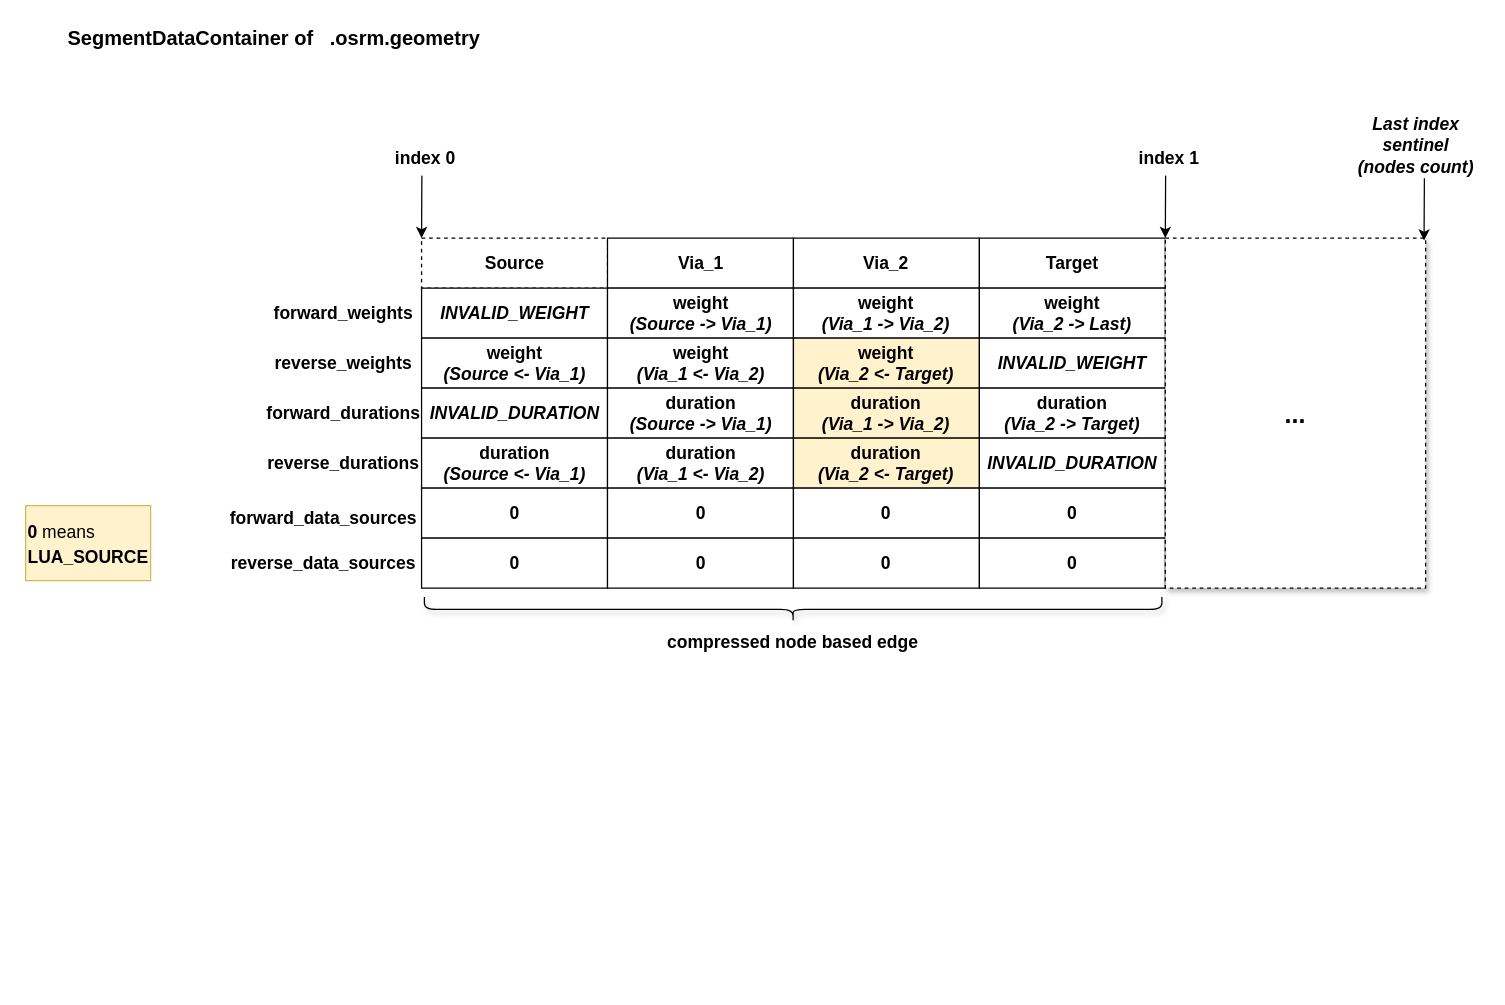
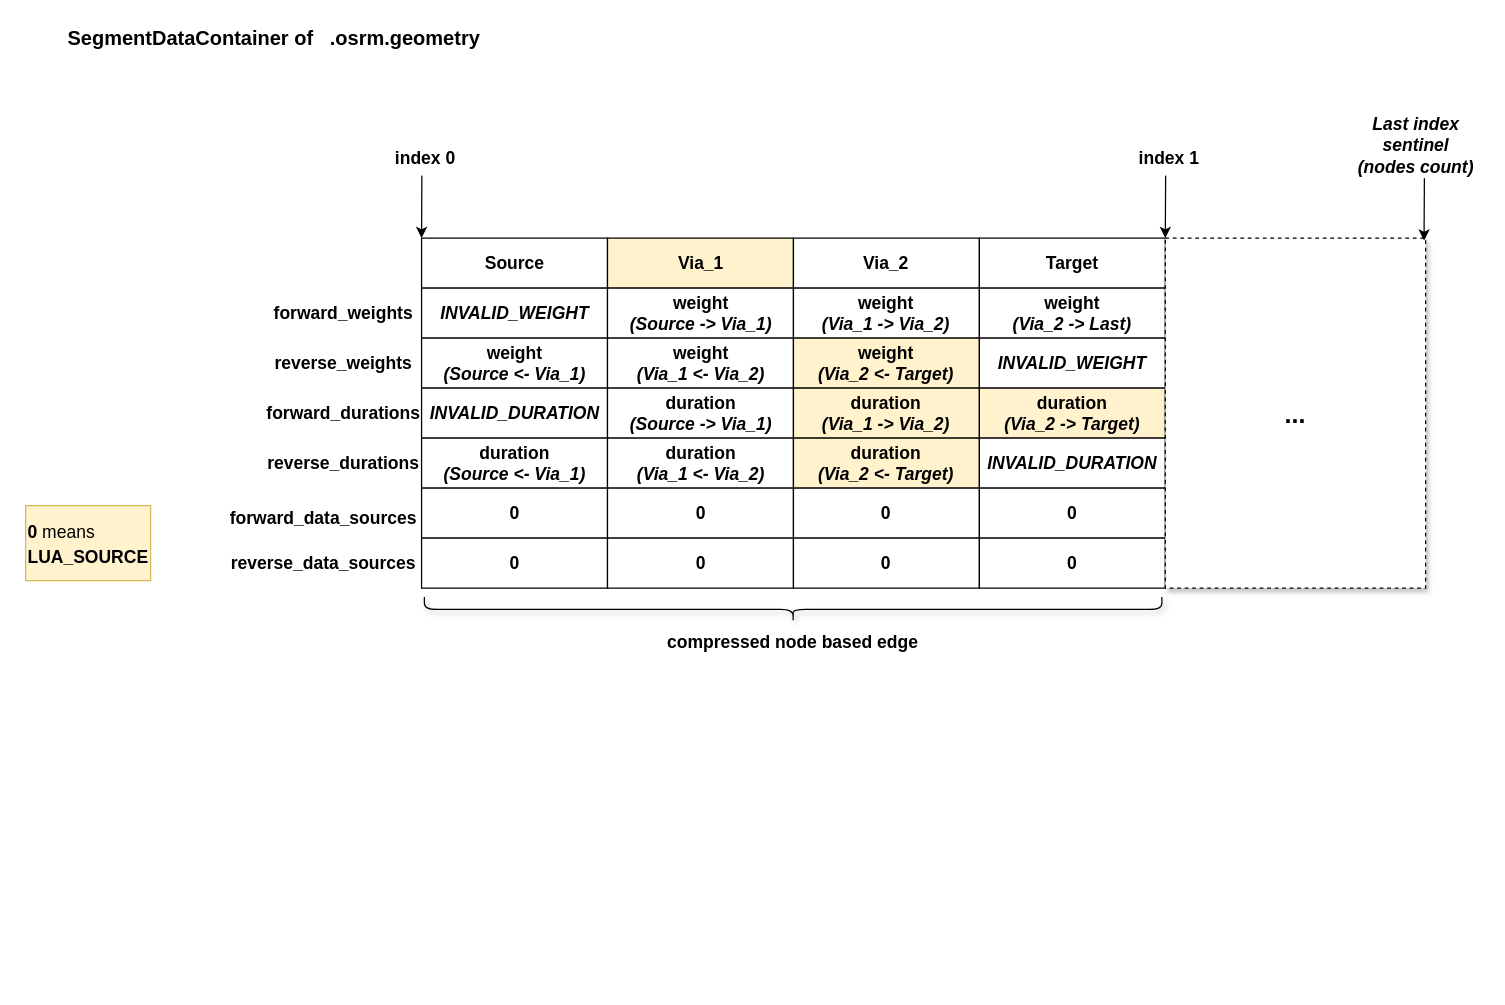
node "Source": style dashed -> solid
node "Via_1": fillcolor #ffffff -> #fff2cc
node "duration (Via_2 -> Target)": fillcolor #ffffff -> #fff2cc
